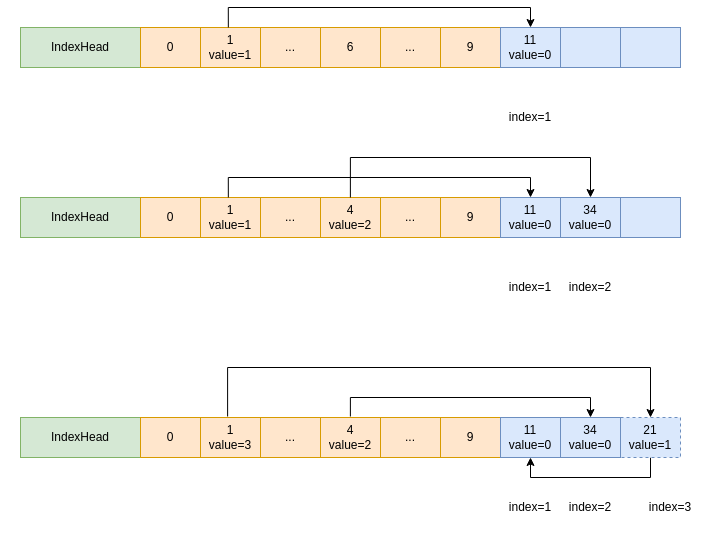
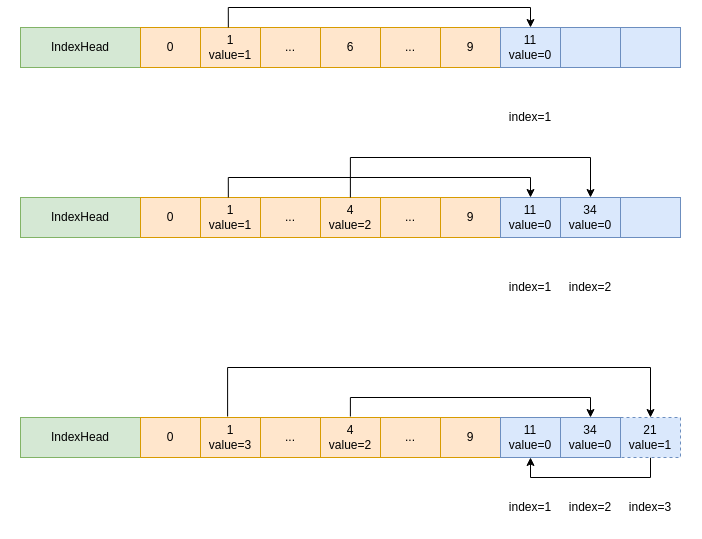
node "index=3": moved (671, 508) -> (651, 508)
